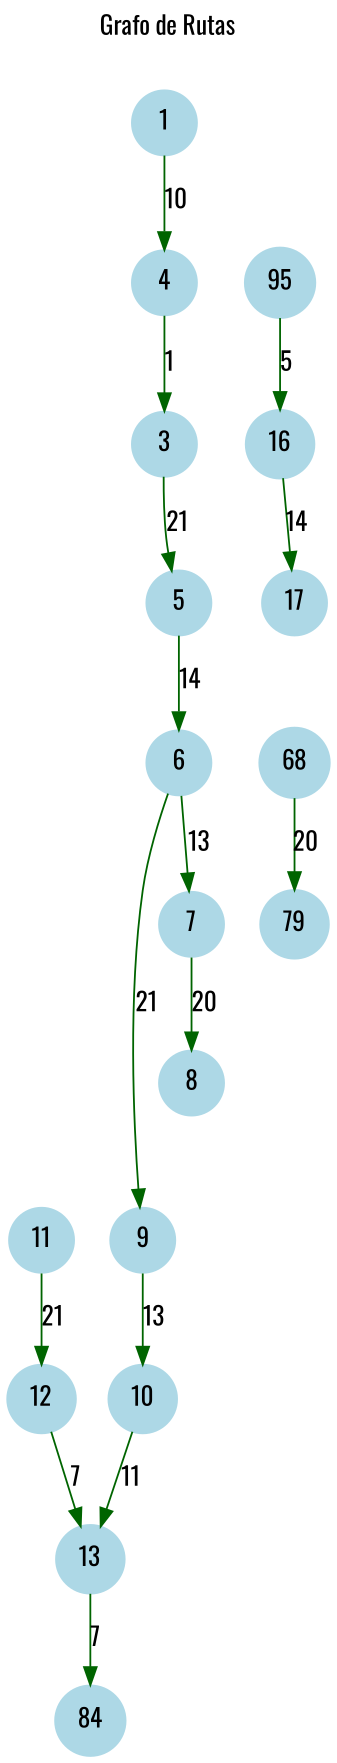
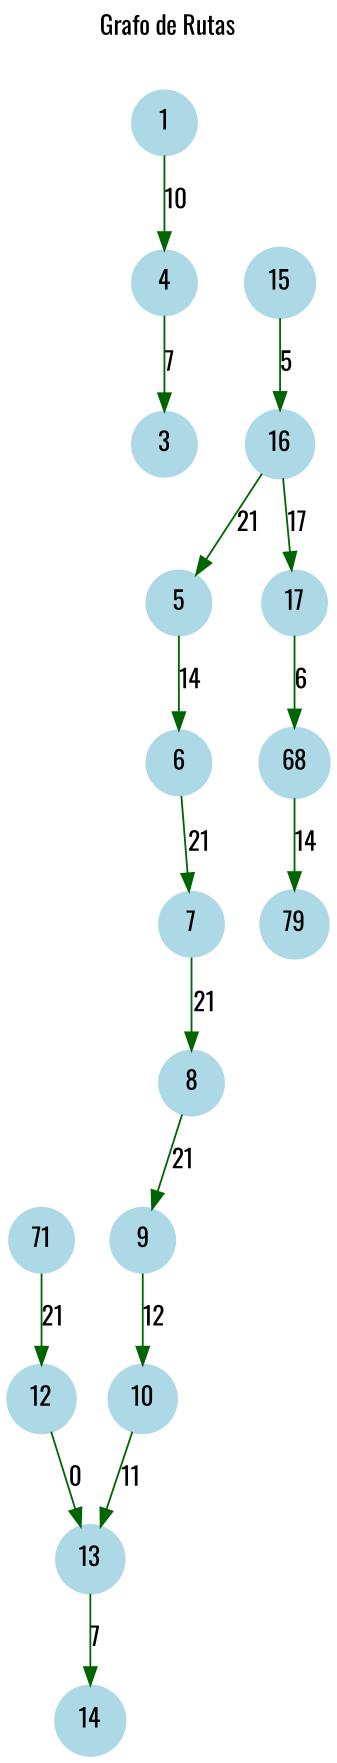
node "95": label "95" -> "15"
edge "4" -> "3": label "1" -> "7"
edge "3" -> "5": now "16" -> "5"
edge "16" -> "17": label "14" -> "17"
edge "17" -> "68": added, label "6"
edge "6" -> "7": label "13" -> "21"
edge "68" -> "79": label "20" -> "14"
edge "6" -> "9": now "8" -> "9"
edge "7" -> "8": label "20" -> "21"
node "11": label "11" -> "71"
edge "9" -> "10": label "13" -> "12"
edge "12" -> "13": label "7" -> "0"
node "84": label "84" -> "14"
